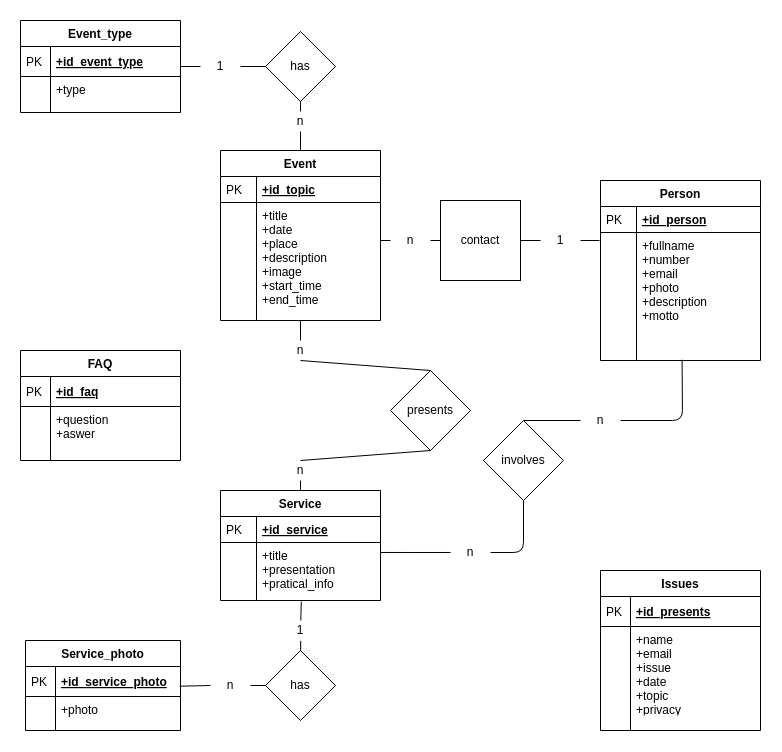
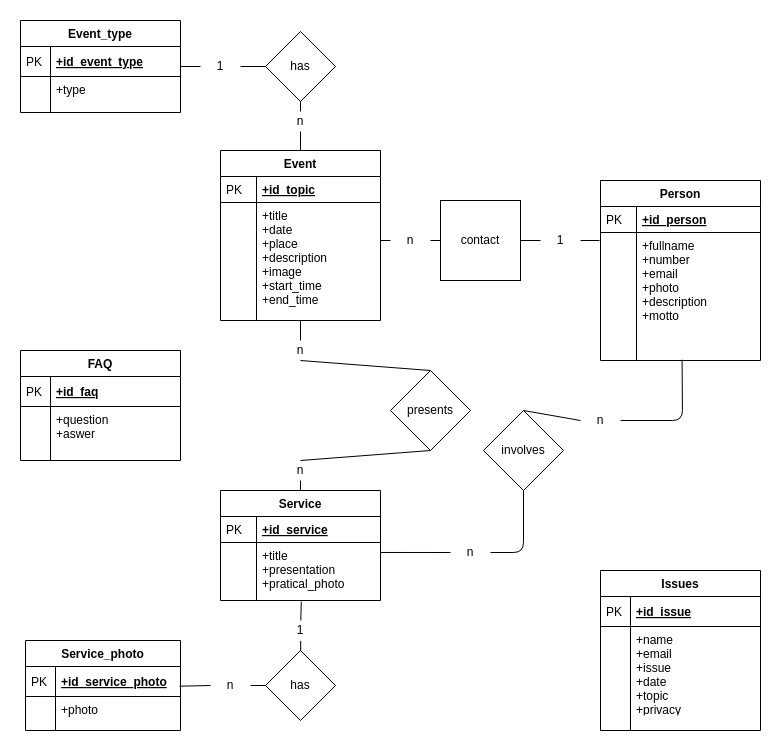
node "involves": moved (524, 461) -> (524, 451)
node "+title +presentation +pratical_info": label "+title +presentation +pratical_info" -> "+title +presentation +pratical_photo"
node "+id_presents": label "+id_presents" -> "+id_issue"
